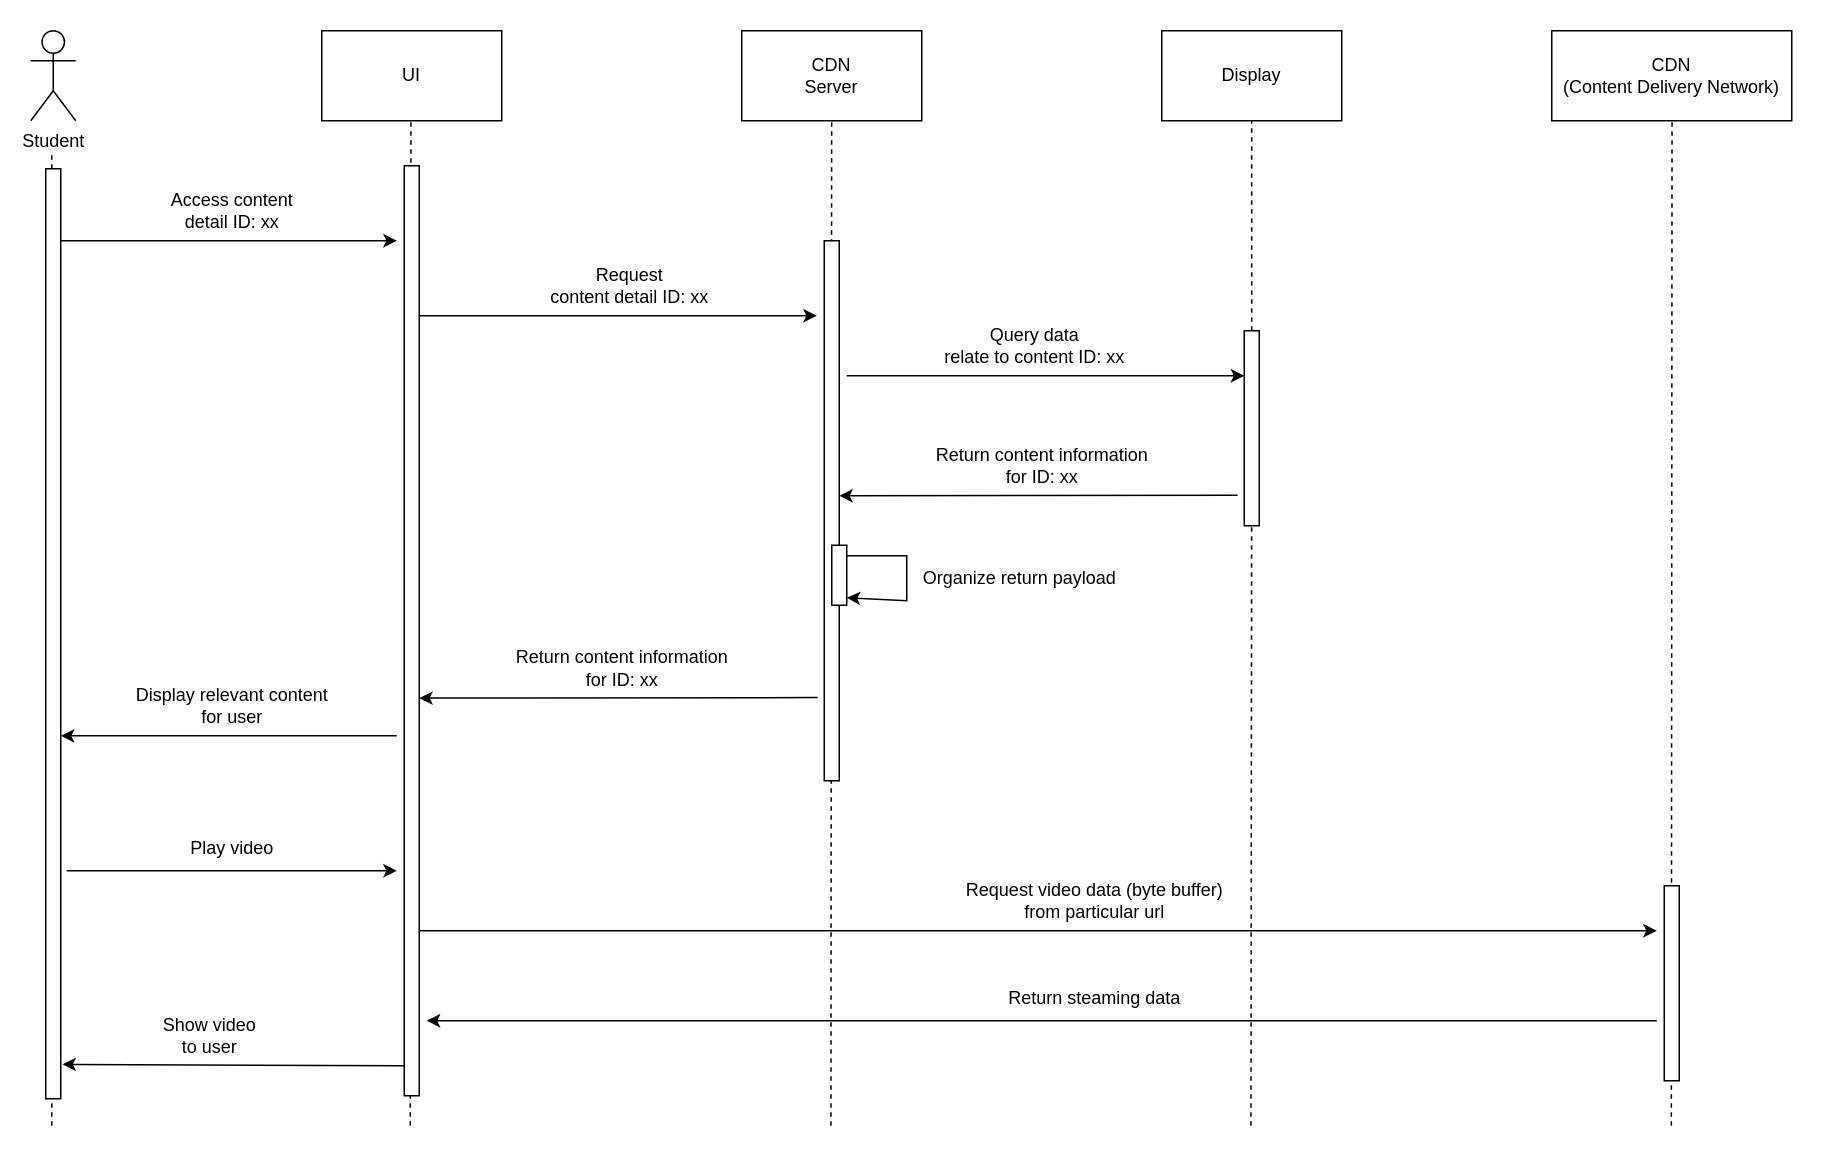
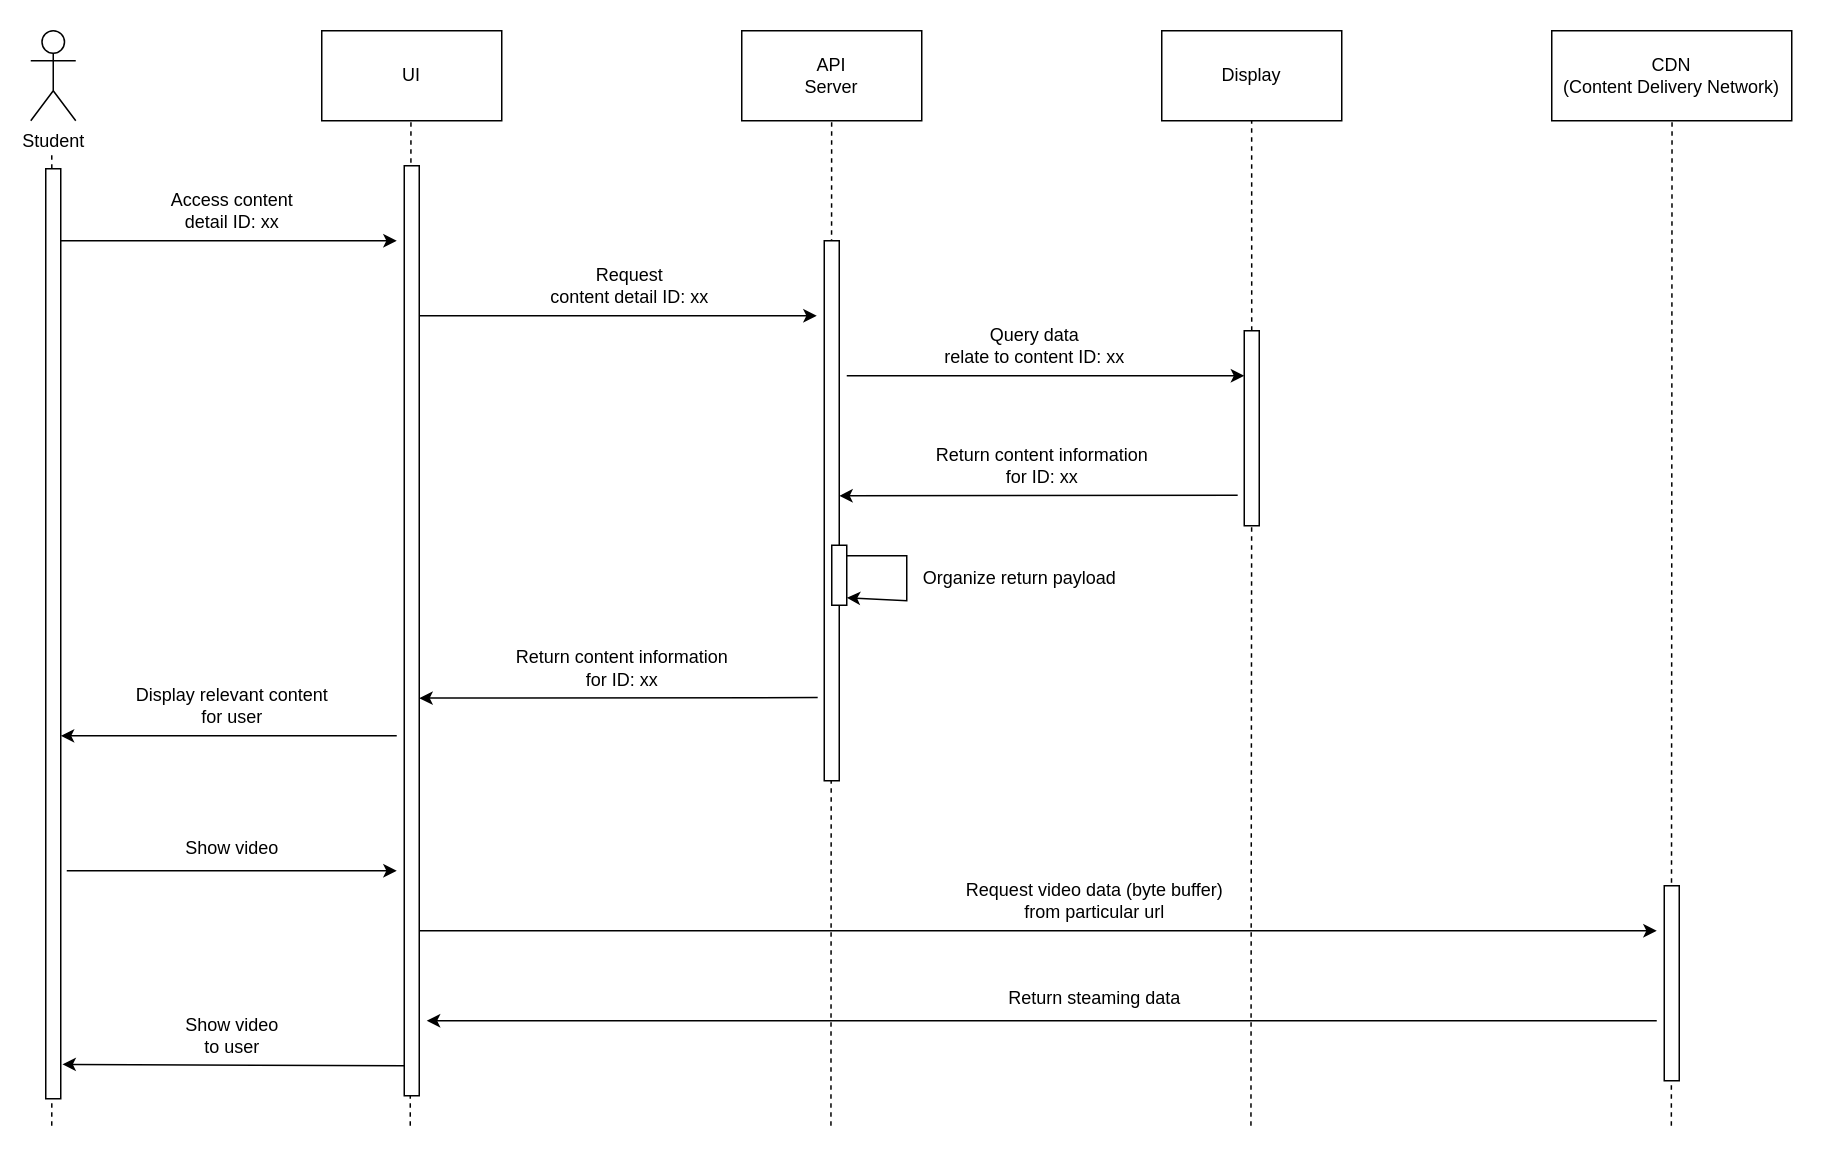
node "CDN Server": label "CDN Server" -> "API Server"
node "Play video": label "Play video" -> "Show video"
node "Show video to user": moved (209, 1036) -> (232, 1036)
